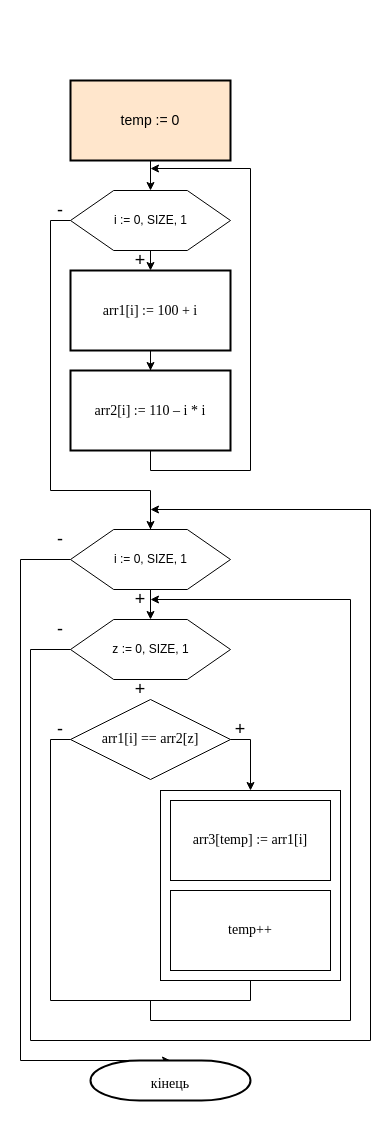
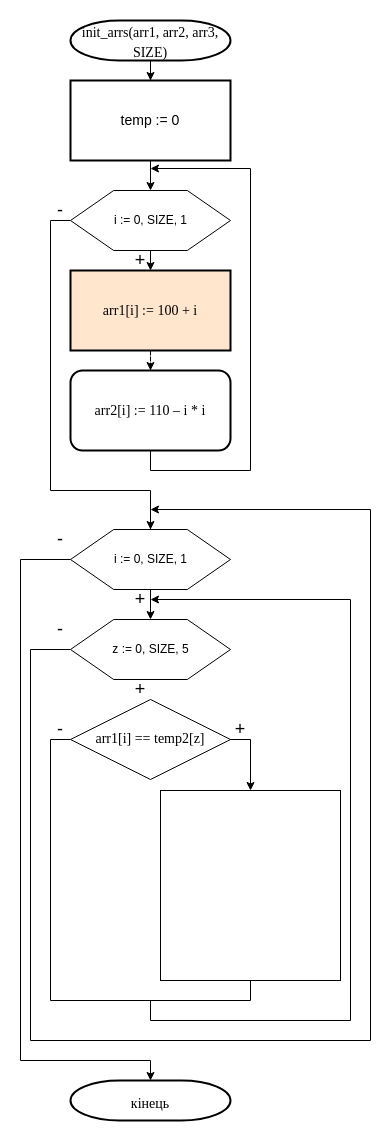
node "init_arrs(arr1, arr2, arr3, SIZE)": added
edge "init_arrs(arr1, arr2, arr3, SIZE)" -> "temp := 0": added
node "temp := 0": fillcolor #ffe6cc -> #ffffff
node "arr1[i] := 100 + i": fillcolor #ffffff -> #ffe6cc
edge "arr1[i] := 100 + i" -> "arr2[i] := 110 – i * i": style solid -> dashed
node "arr2[i] := 110 – i * i": shape rectangle -> rounded rectangle
node "z := 0, SIZE, 1": label "z := 0, SIZE, 1" -> "z := 0, SIZE, 5"
node "arr1[i] == arr2[z]": label "arr1[i] == arr2[z]" -> "arr1[i] == temp2[z]"
node "arr3[temp] := arr1[i]": removed
node "temp++": removed
node "кінець": moved (171, 1081) -> (151, 1101)
